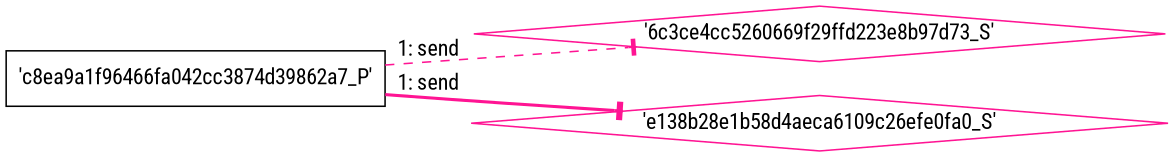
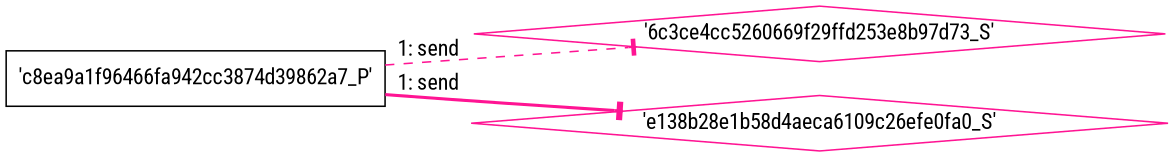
node "'6c3ce4cc5260669f29ffd223e8b97d73_S'": label "'6c3ce4cc5260669f29ffd223e8b97d73_S'" -> "'6c3ce4cc5260669f29ffd253e8b97d73_S'"
node "'c8ea9a1f96466fa042cc3874d39862a7_P'": label "'c8ea9a1f96466fa042cc3874d39862a7_P'" -> "'c8ea9a1f96466fa942cc3874d39862a7_P'"
